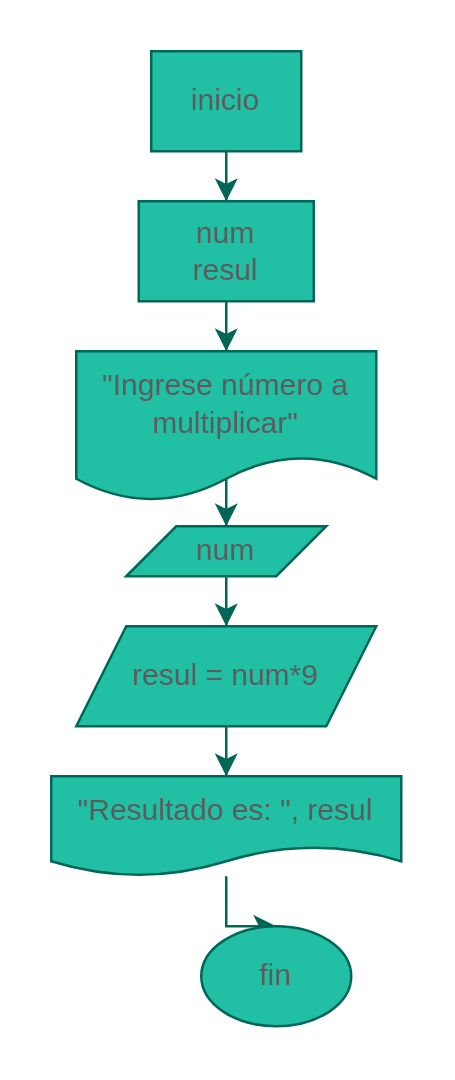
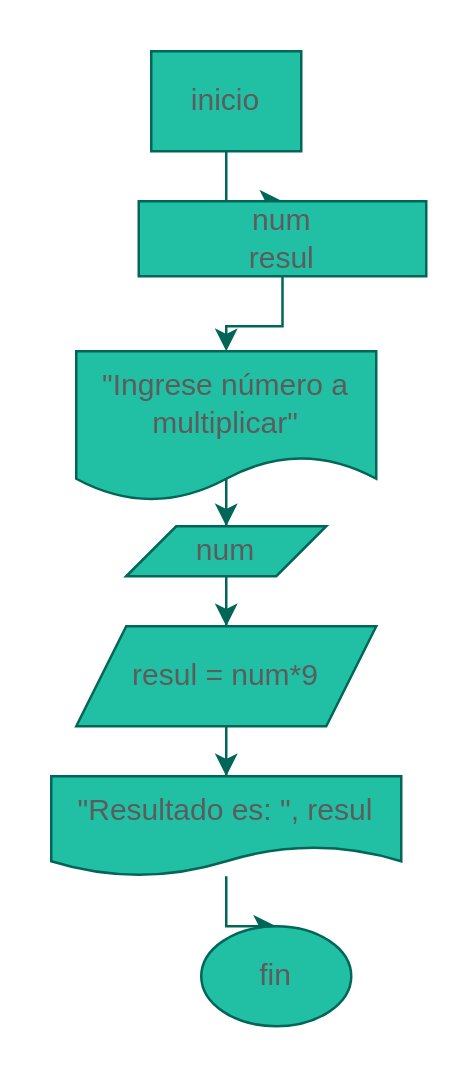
node "num resul": size 175x100 -> 288x75
